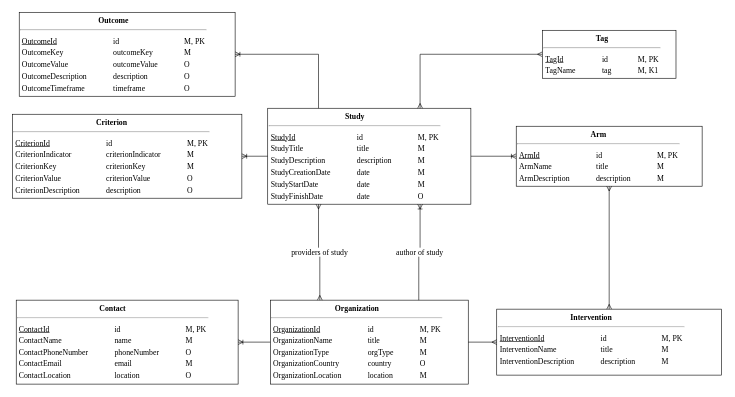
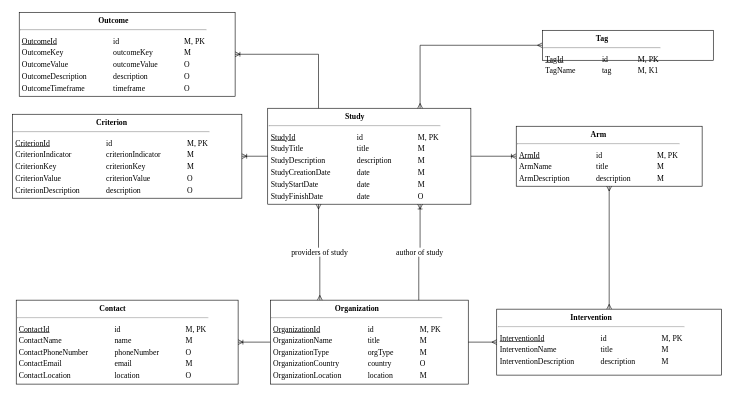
node "Tag TagId id M, PK TagName tag M, K1": size 134x48 -> 171x30
